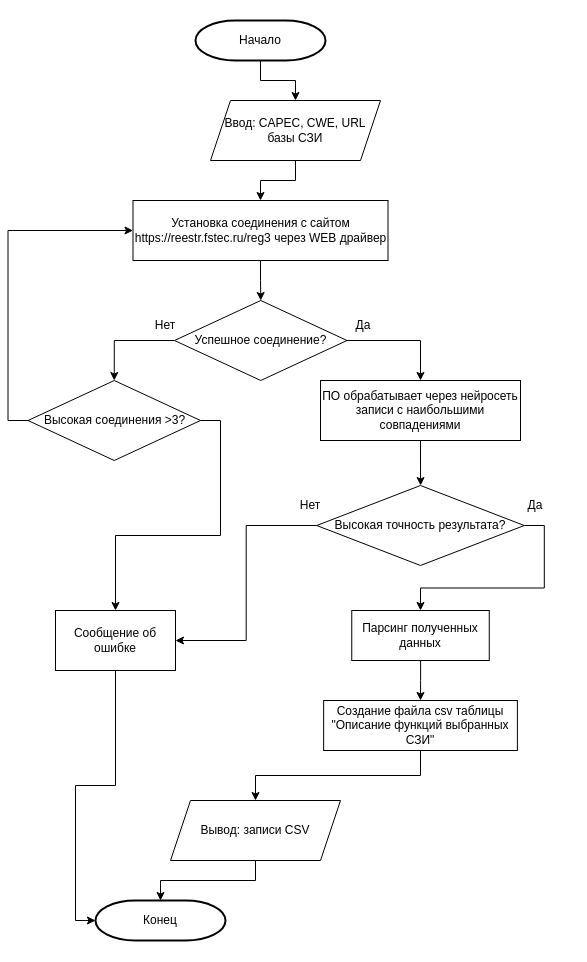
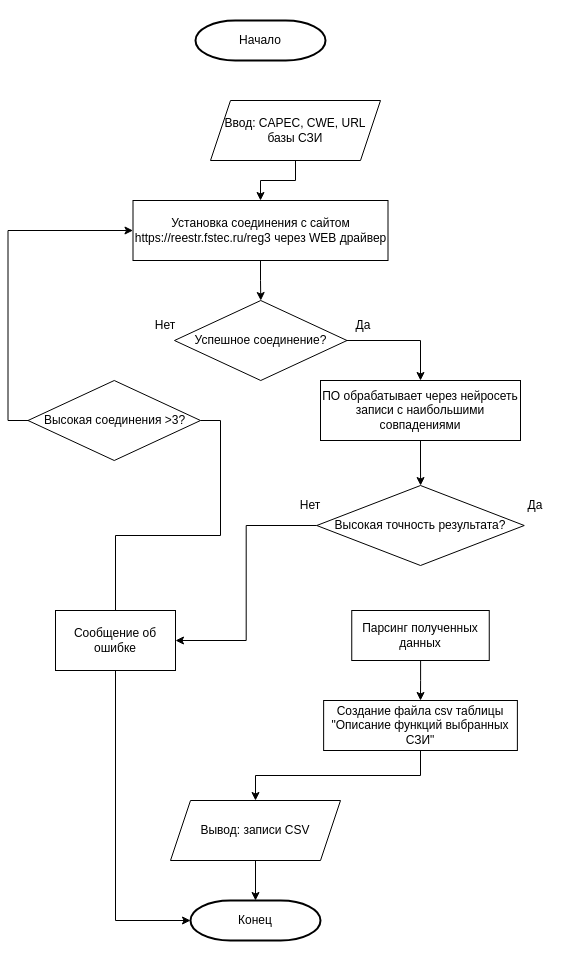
edge "Начало" -> "Ввод: CAPEC, CWE, URL базы СЗИ": removed
edge "Успешное соединение?" -> "Высокая соединения >3?": removed
edge "Высокая точность результата?" -> "Парсинг полученных данных": removed
edge "Высокая соединения >3?" -> "Сообщение об ошибке": arrowhead classic -> none
node "Конец": moved (161, 921) -> (256, 921)
